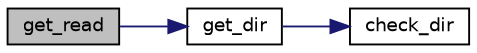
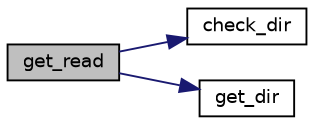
edge "get_dir" -> "check_dir": now "get_read" -> "check_dir"
